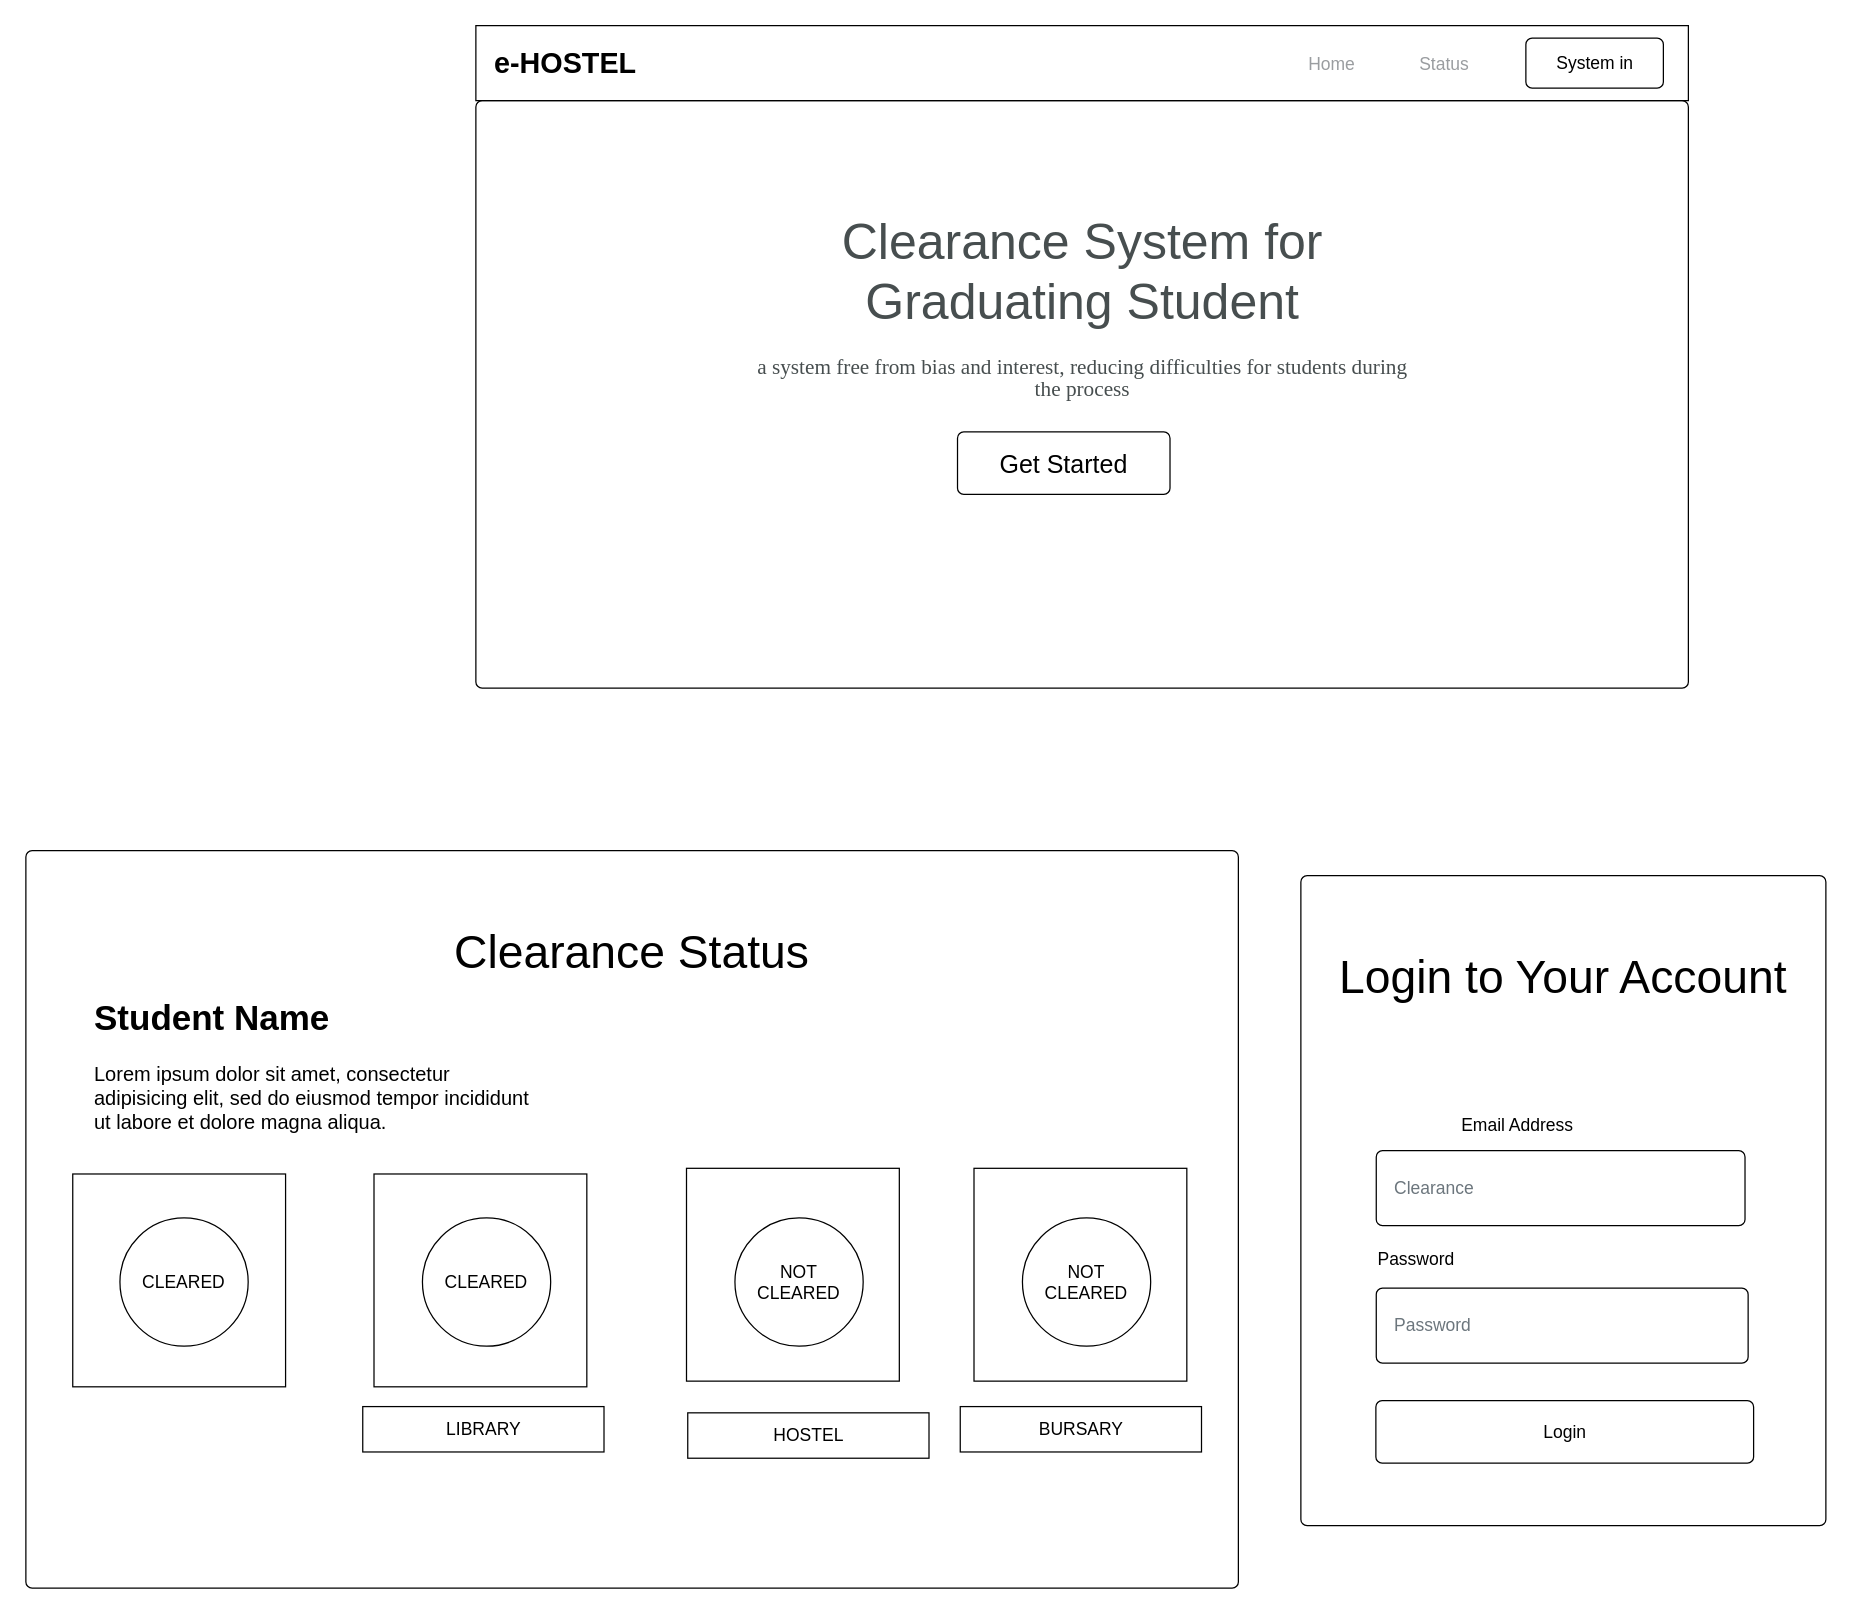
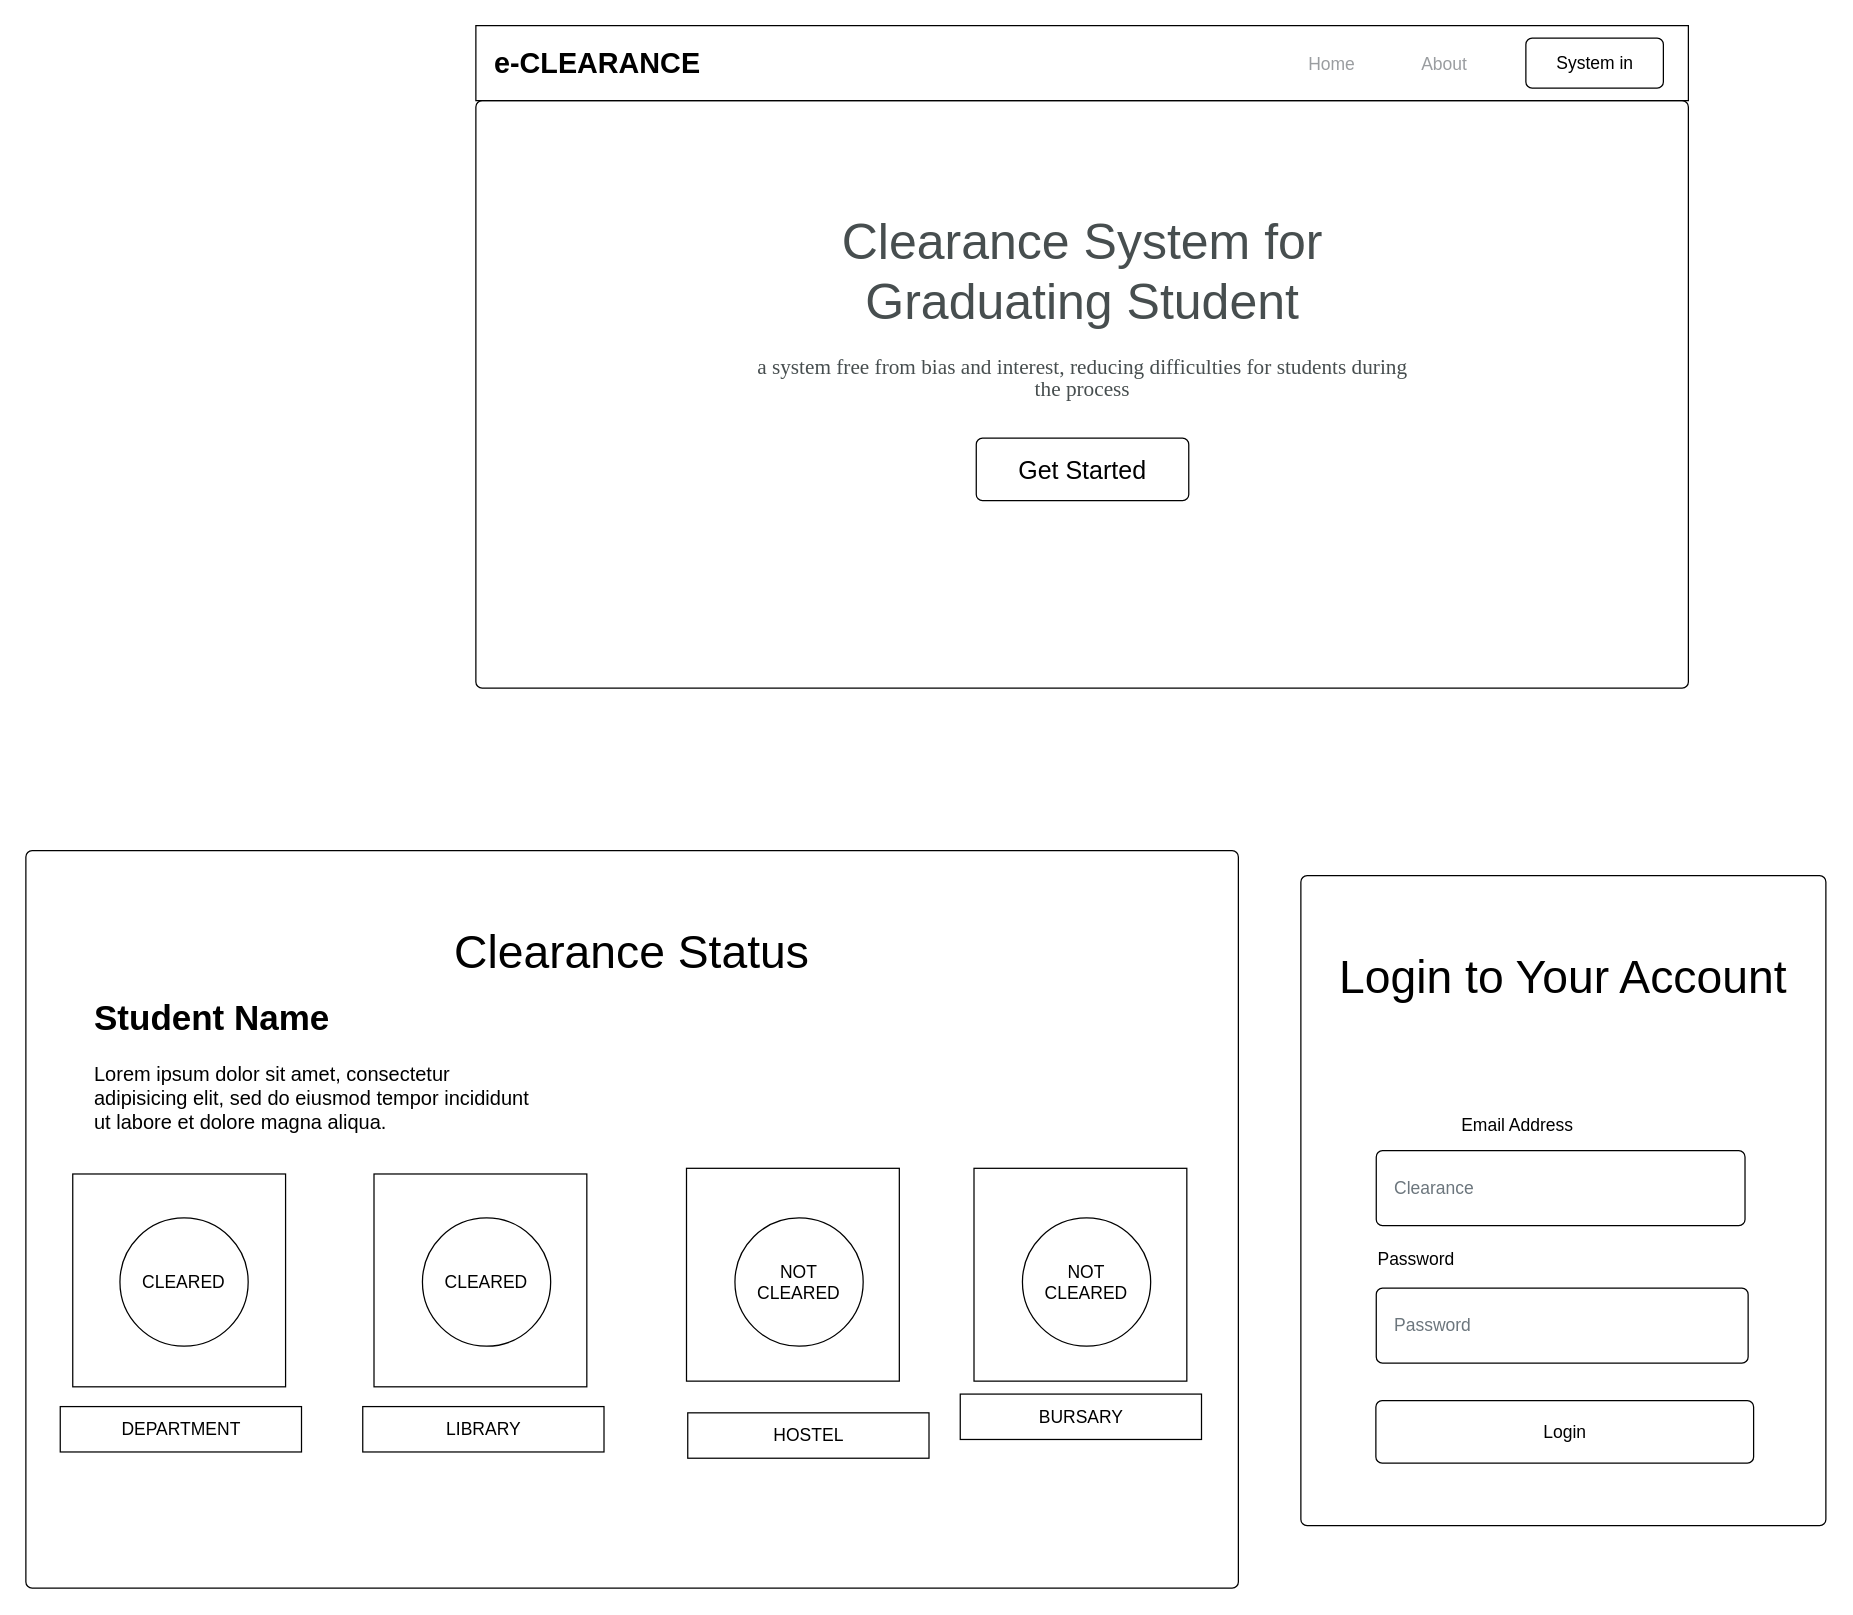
node "e-HOSTEL": label "e-HOSTEL" -> "e-CLEARANCE"
node "Status": label "Status" -> "About"
node "Get Started": moved (1064, 463) -> (1082, 469)
node "DEPARTMENT": added
node "BURSARY": moved (1081, 1429) -> (1081, 1417)
